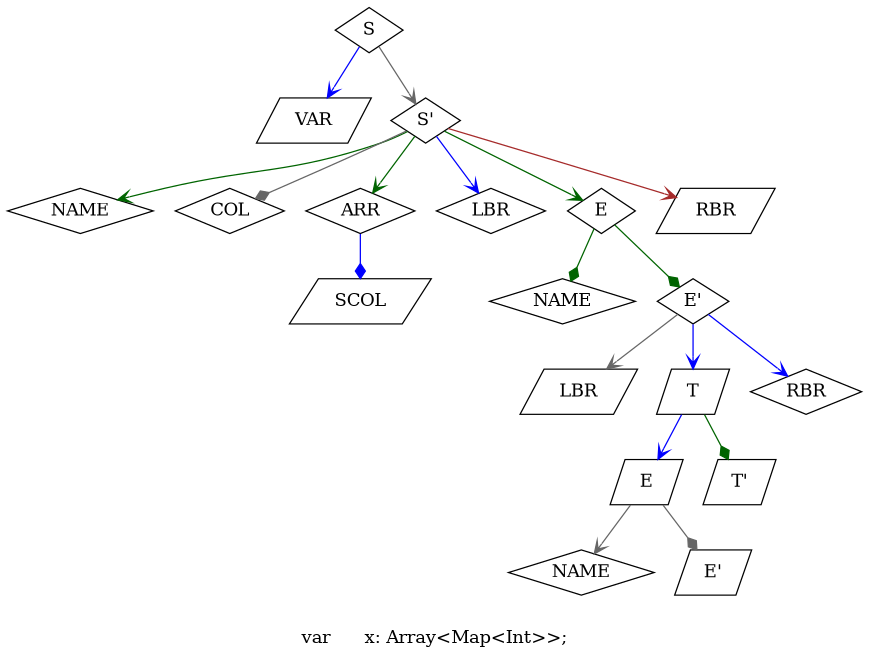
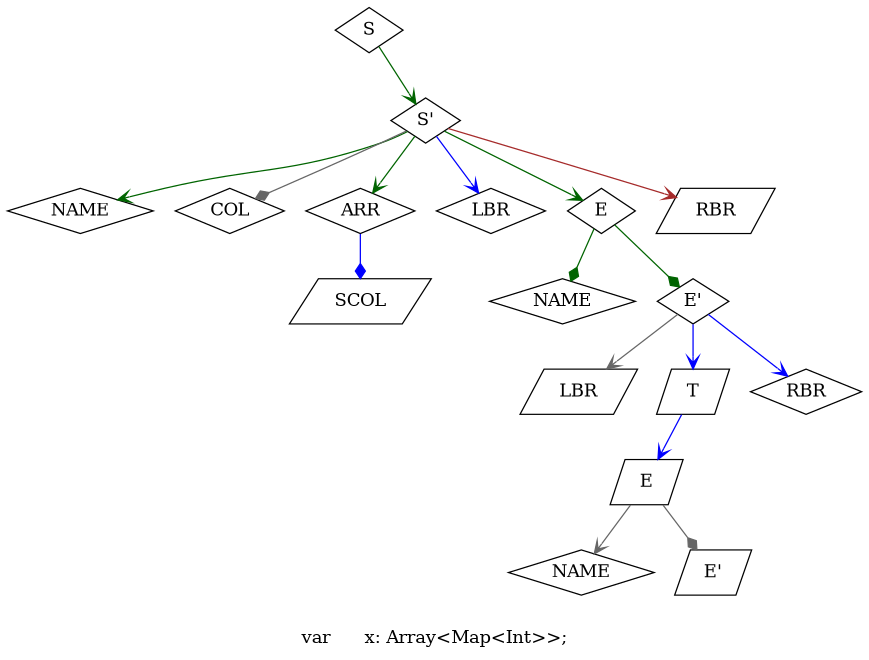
edge "S" -> "S'": color gray40 -> darkgreen
node "VAR": removed
node "T'": removed
